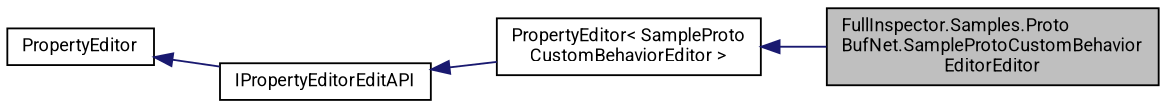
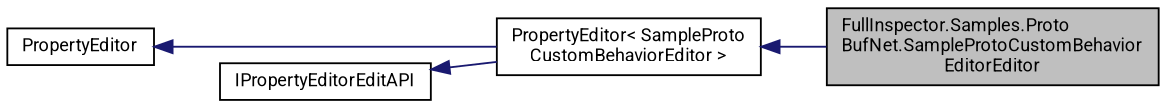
edge "IPropertyEditorEditAPI" -> "PropertyEditor": now "PropertyEditor< SampleProto CustomBehaviorEditor >" -> "PropertyEditor"
